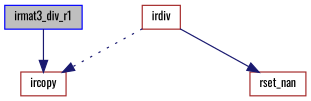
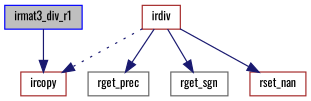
node "rget_prec": added
node "rget_sgn": added
